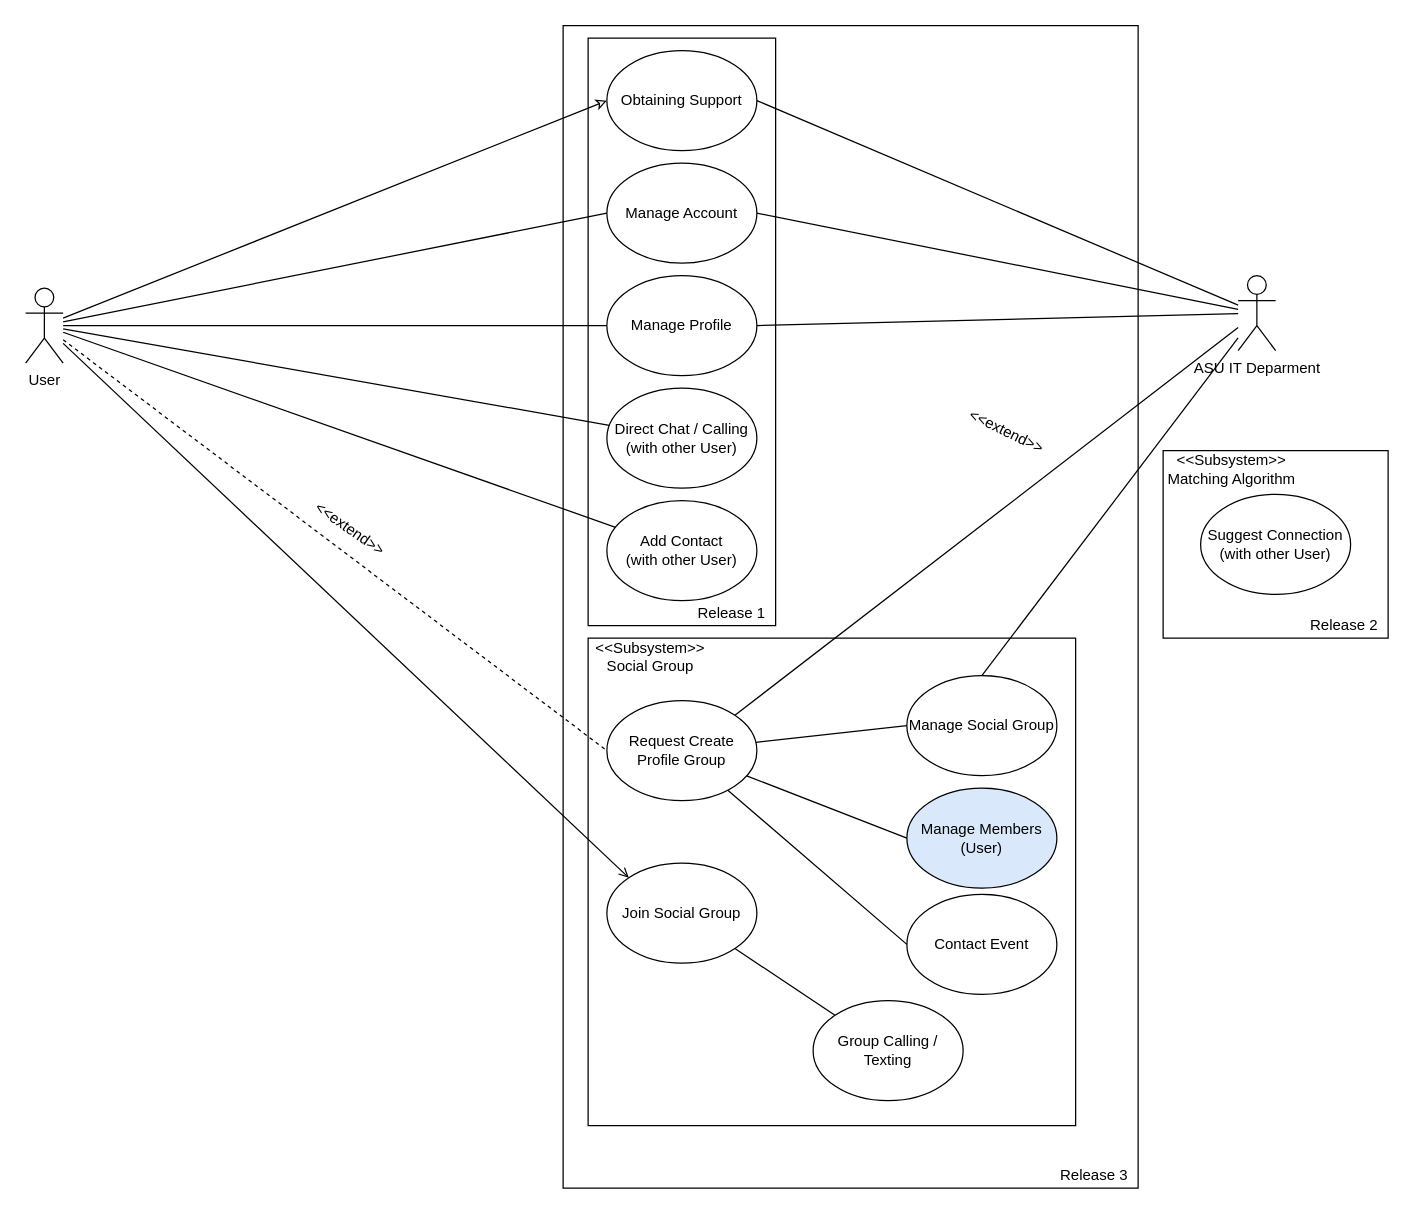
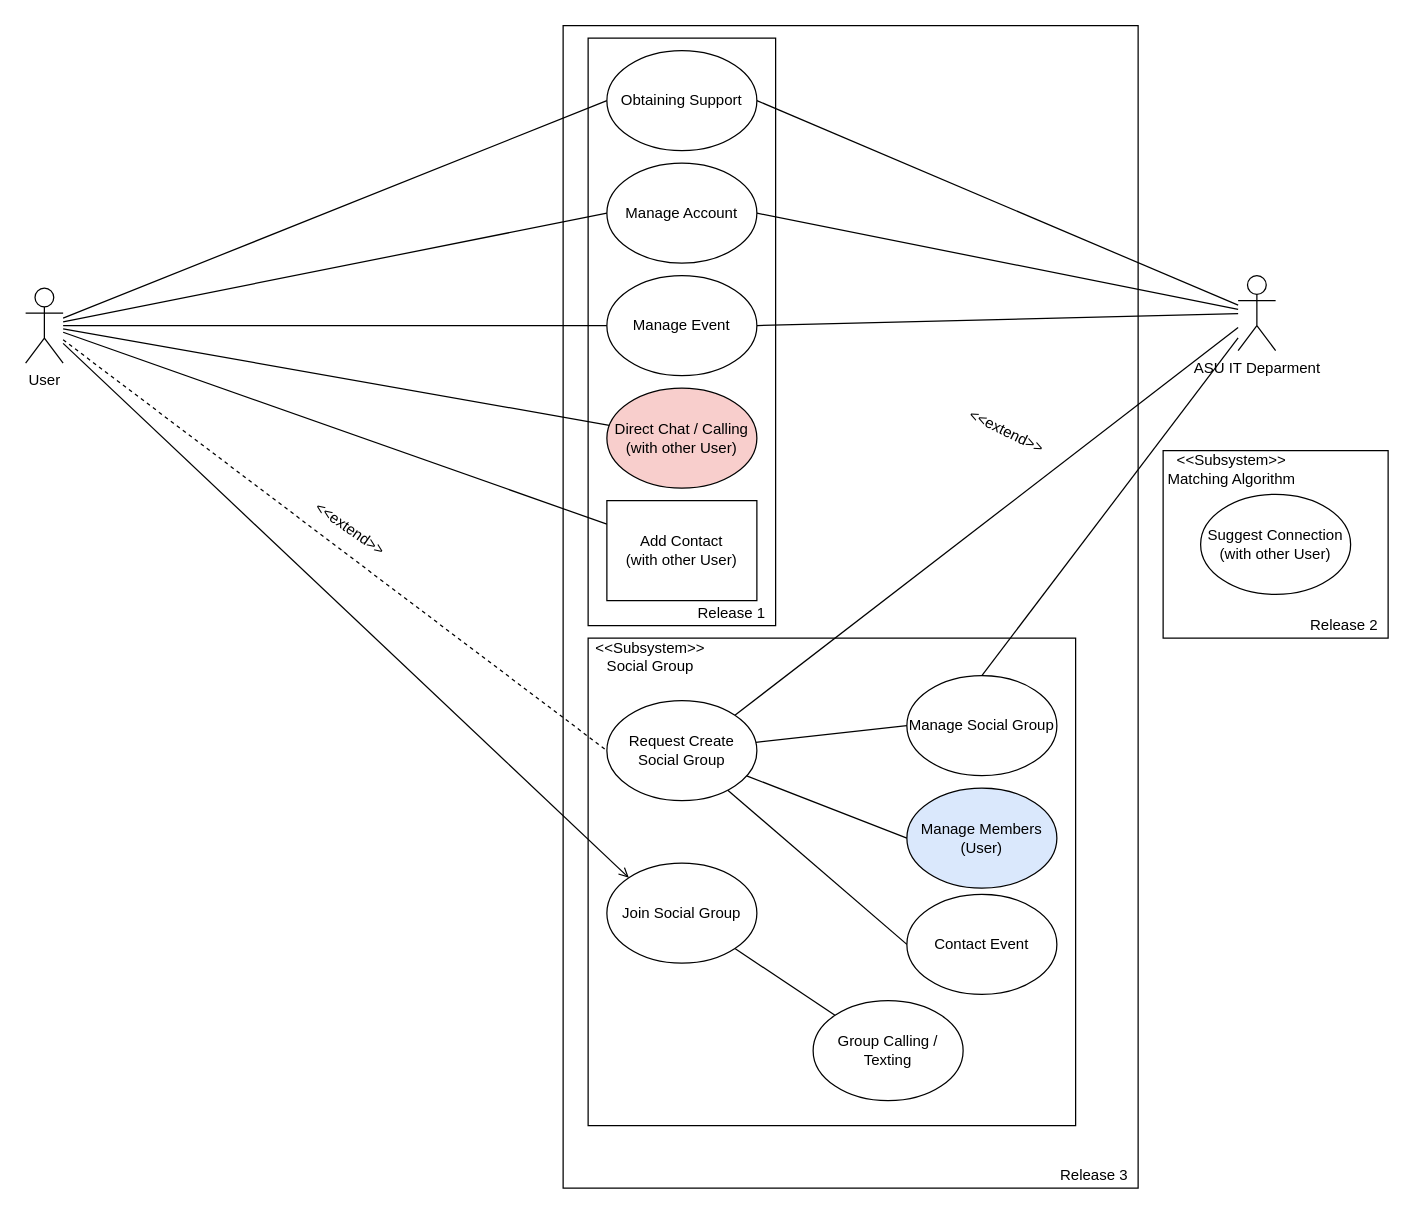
edge "User" -> "Obtaining Support": arrowhead classic -> none
node "Manage Profile": label "Manage Profile" -> "Manage Event"
node "Direct Chat / Calling (with other User)": fillcolor #ffffff -> #f8cecc
node "Add Contact (with other User)": shape ellipse -> rectangle
node "Request Create Profile Group": label "Request Create Profile Group" -> "Request Create Social Group"
